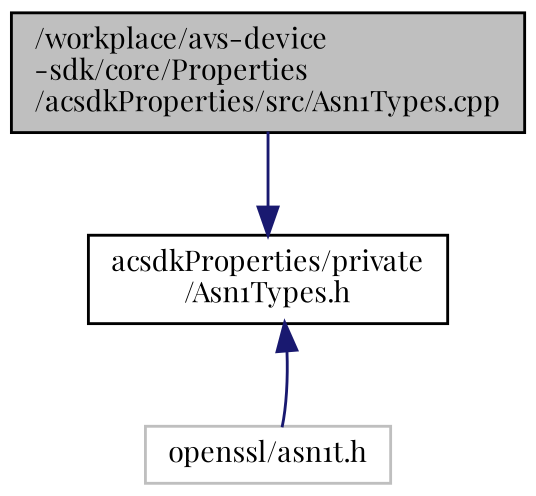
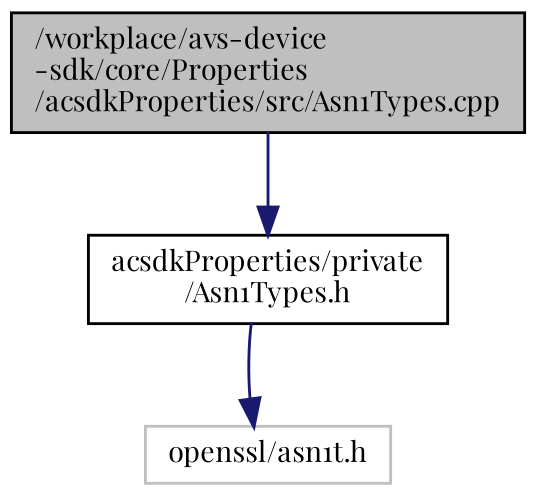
edge "openssl/asn1t.h" -> "acsdkProperties/private /Asn1Types.h": reversed
